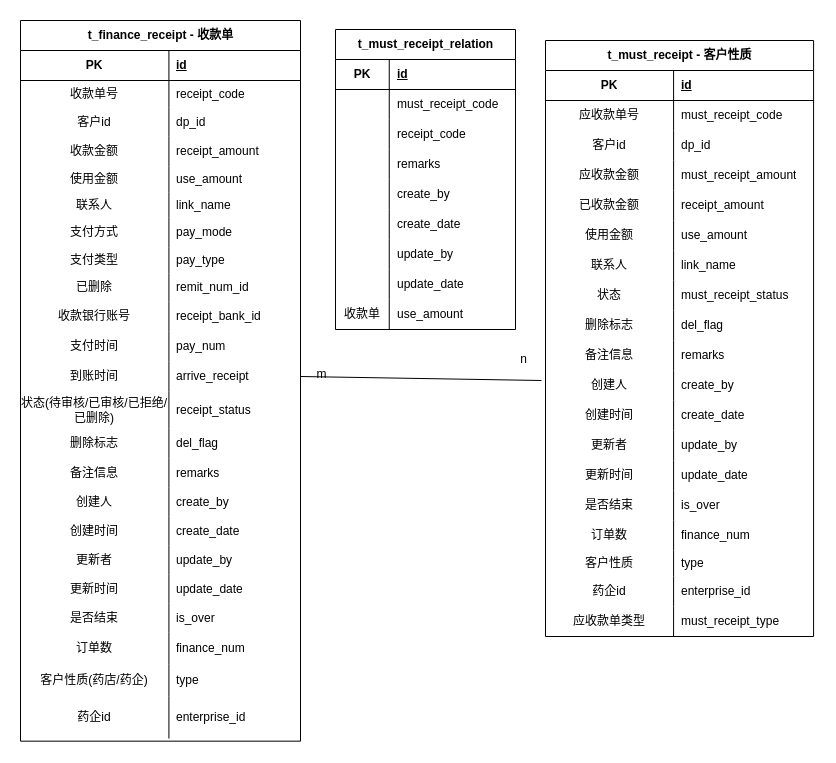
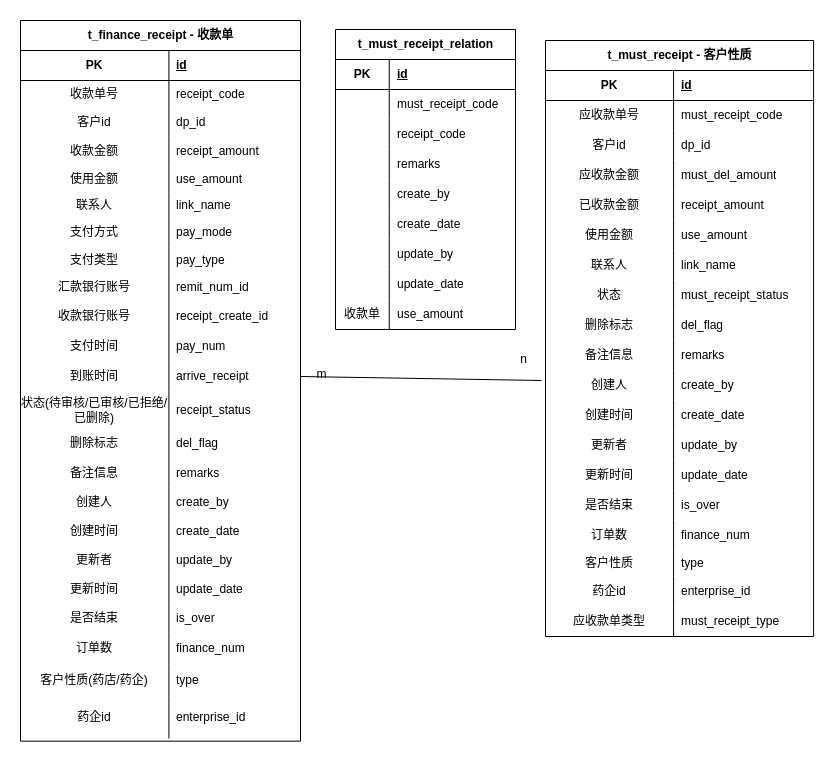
node "must_receipt_amount": label "must_receipt_amount" -> "must_del_amount"
node "已删除": label "已删除" -> "汇款银行账号"
node "receipt_bank_id": label "receipt_bank_id" -> "receipt_create_id"
